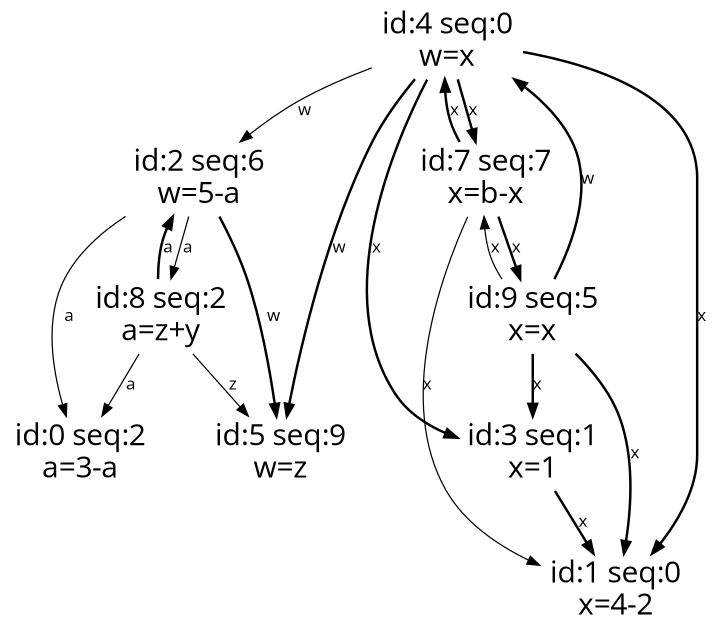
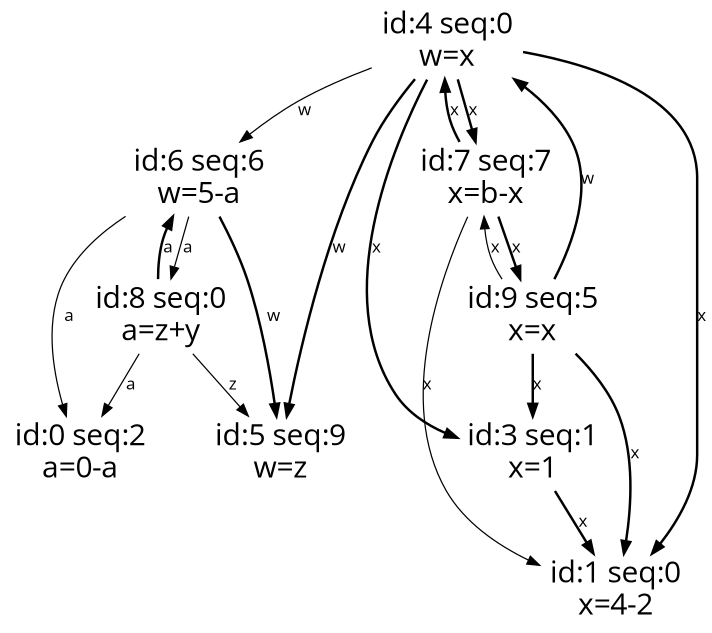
node "id:2 seq:6 w=5-a": label "id:2 seq:6 w=5-a" -> "id:6 seq:6 w=5-a"
node "id:8 seq:2 a=z+y": label "id:8 seq:2 a=z+y" -> "id:8 seq:0 a=z+y"
node "id:0 seq:2 a=3-a": label "id:0 seq:2 a=3-a" -> "id:0 seq:2 a=0-a"
